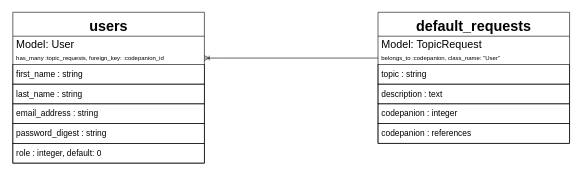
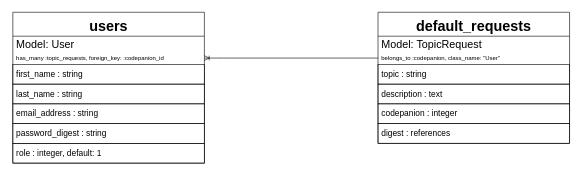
node "codepanion : references": label "codepanion : references" -> "digest : references"
node "role : integer, default: 0": label "role : integer, default: 0" -> "role : integer, default: 1"
